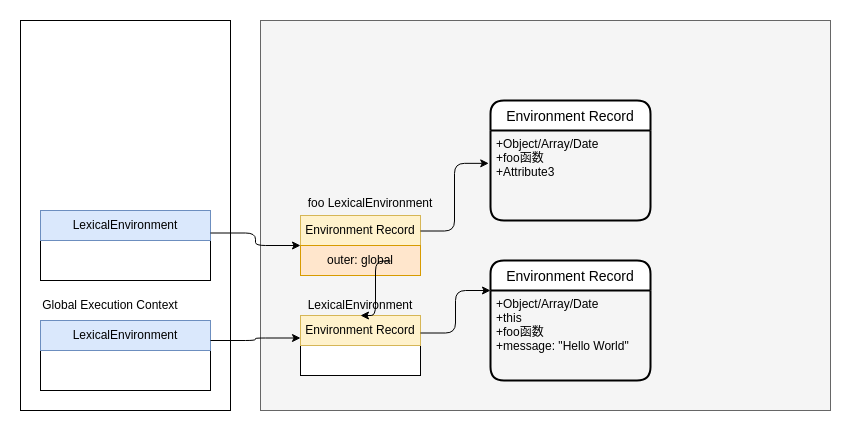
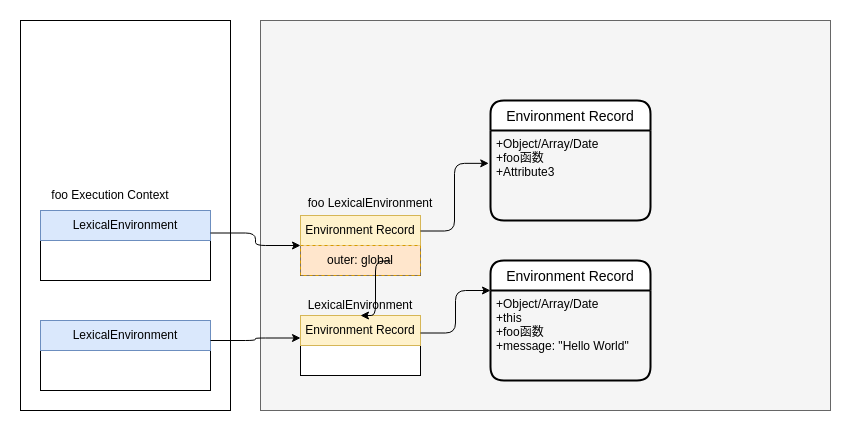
node "foo Execution Context": added
node "outer: global": style solid -> dashed
node "Global Execution Context": removed
